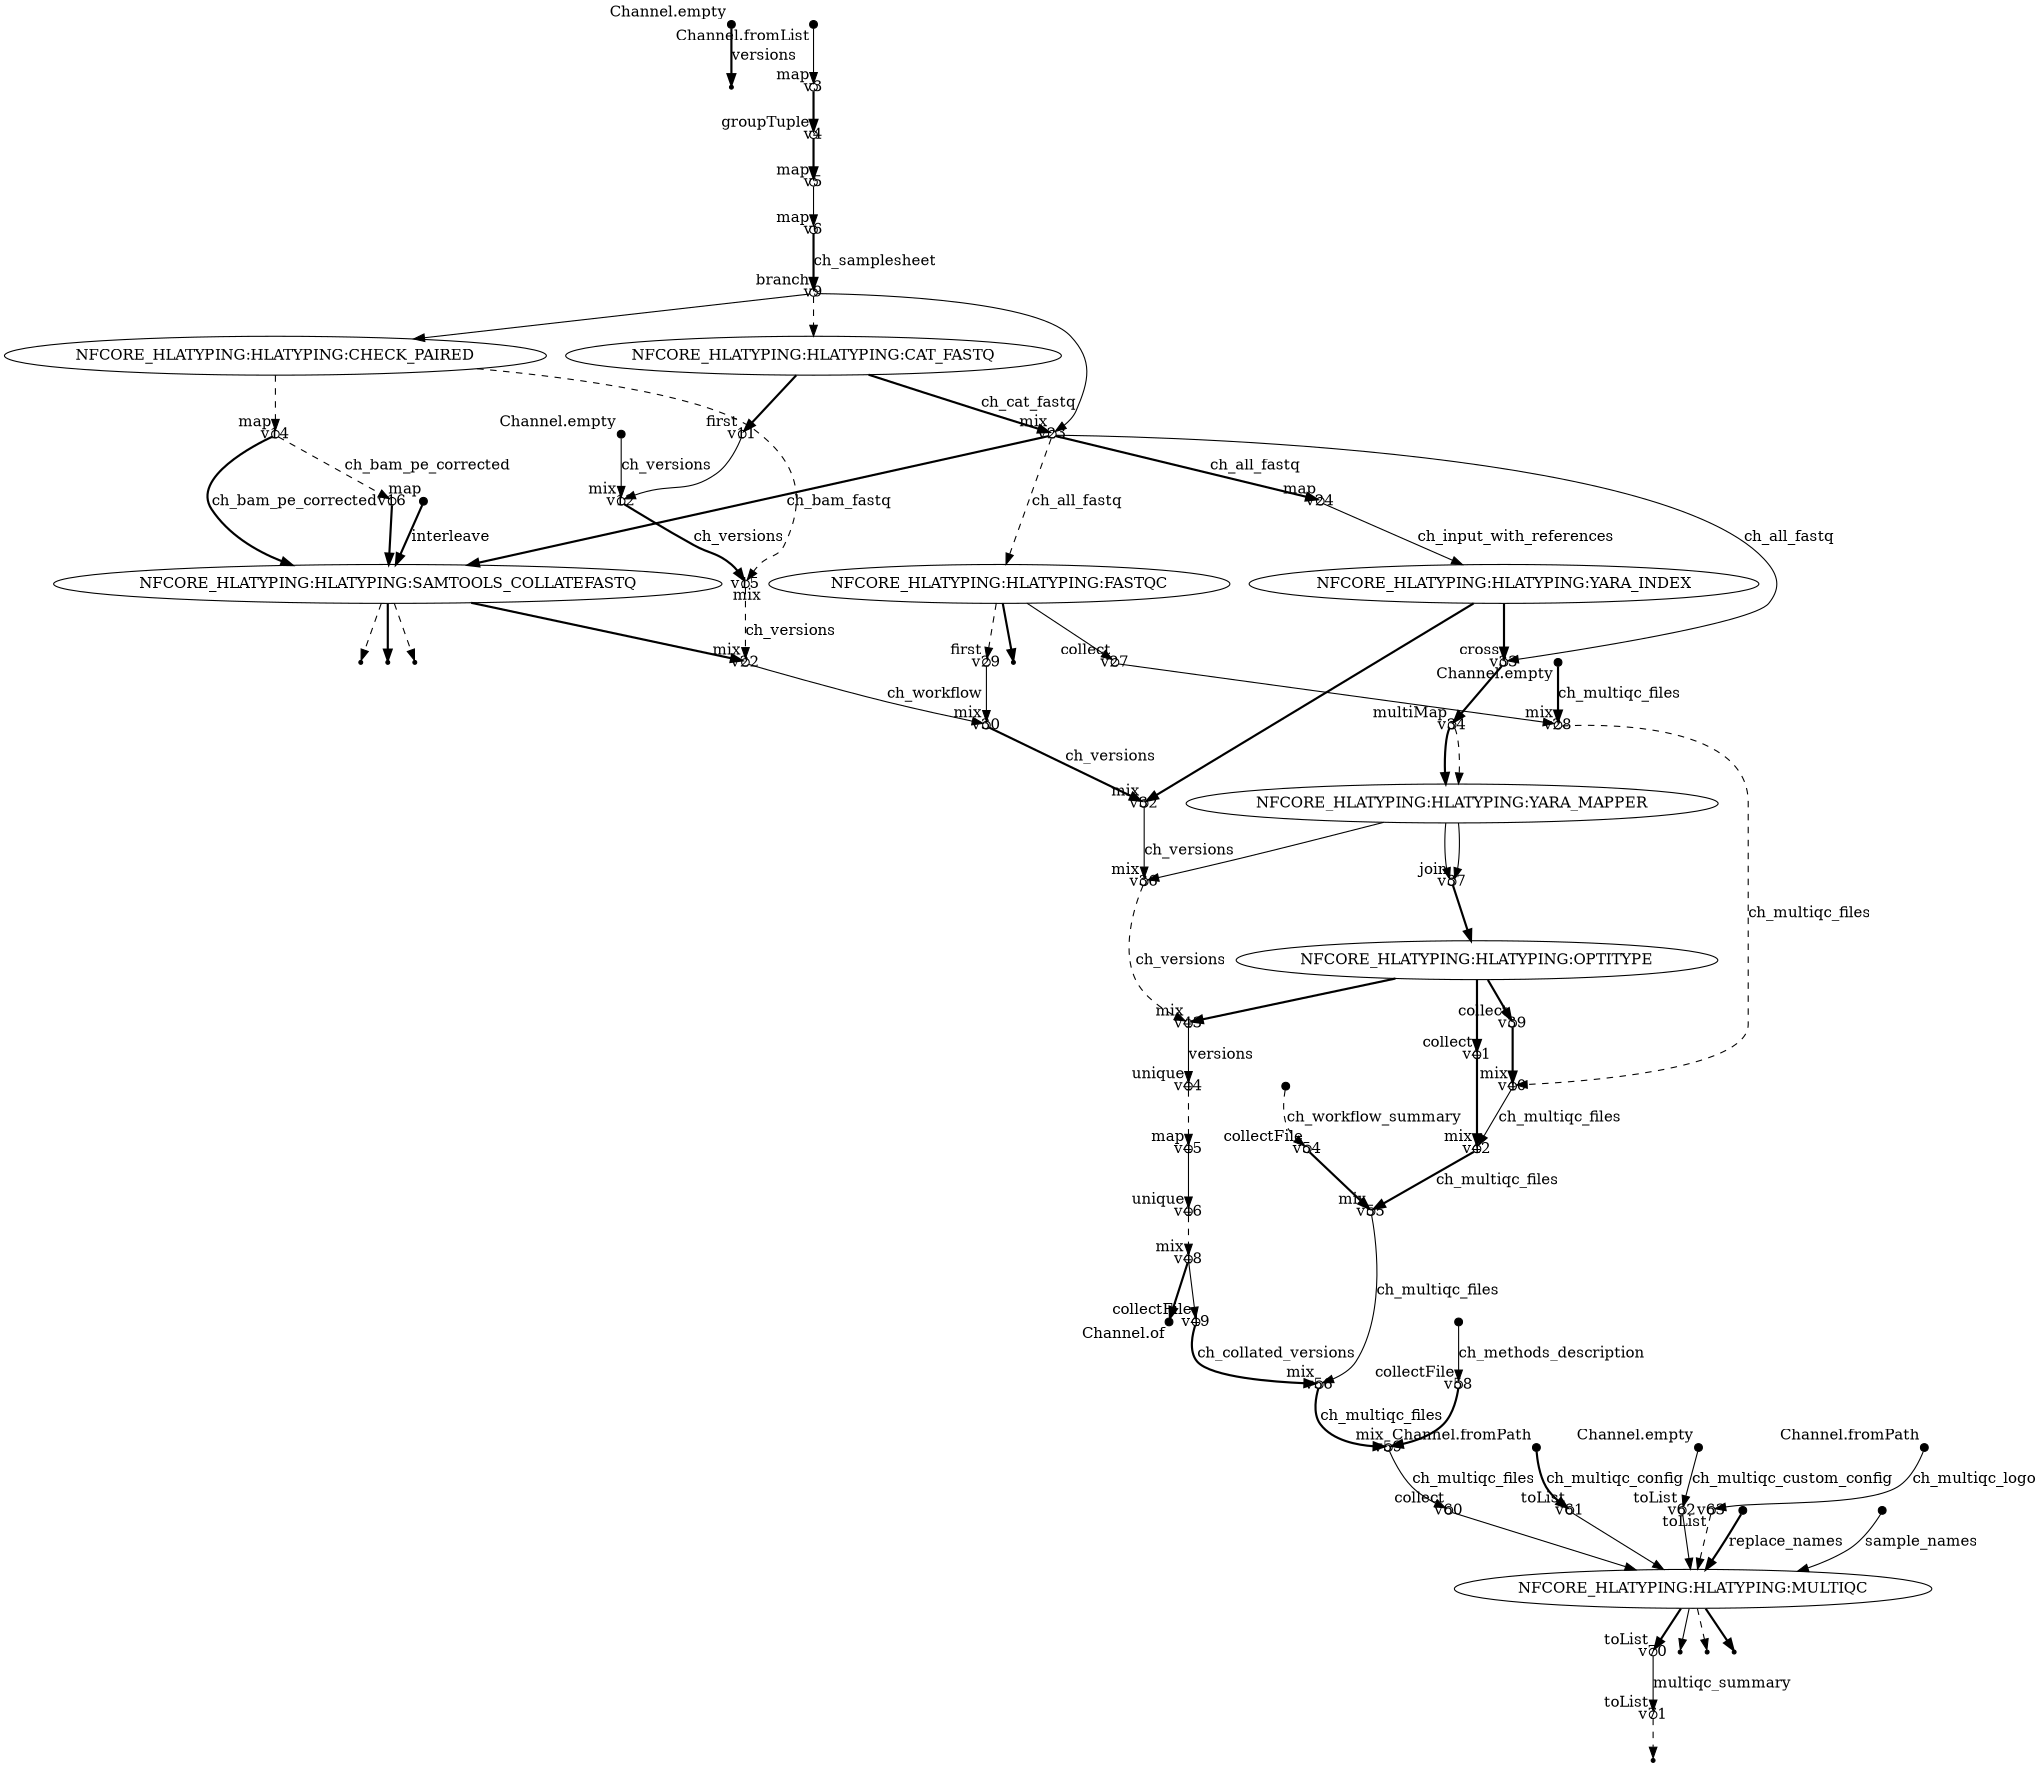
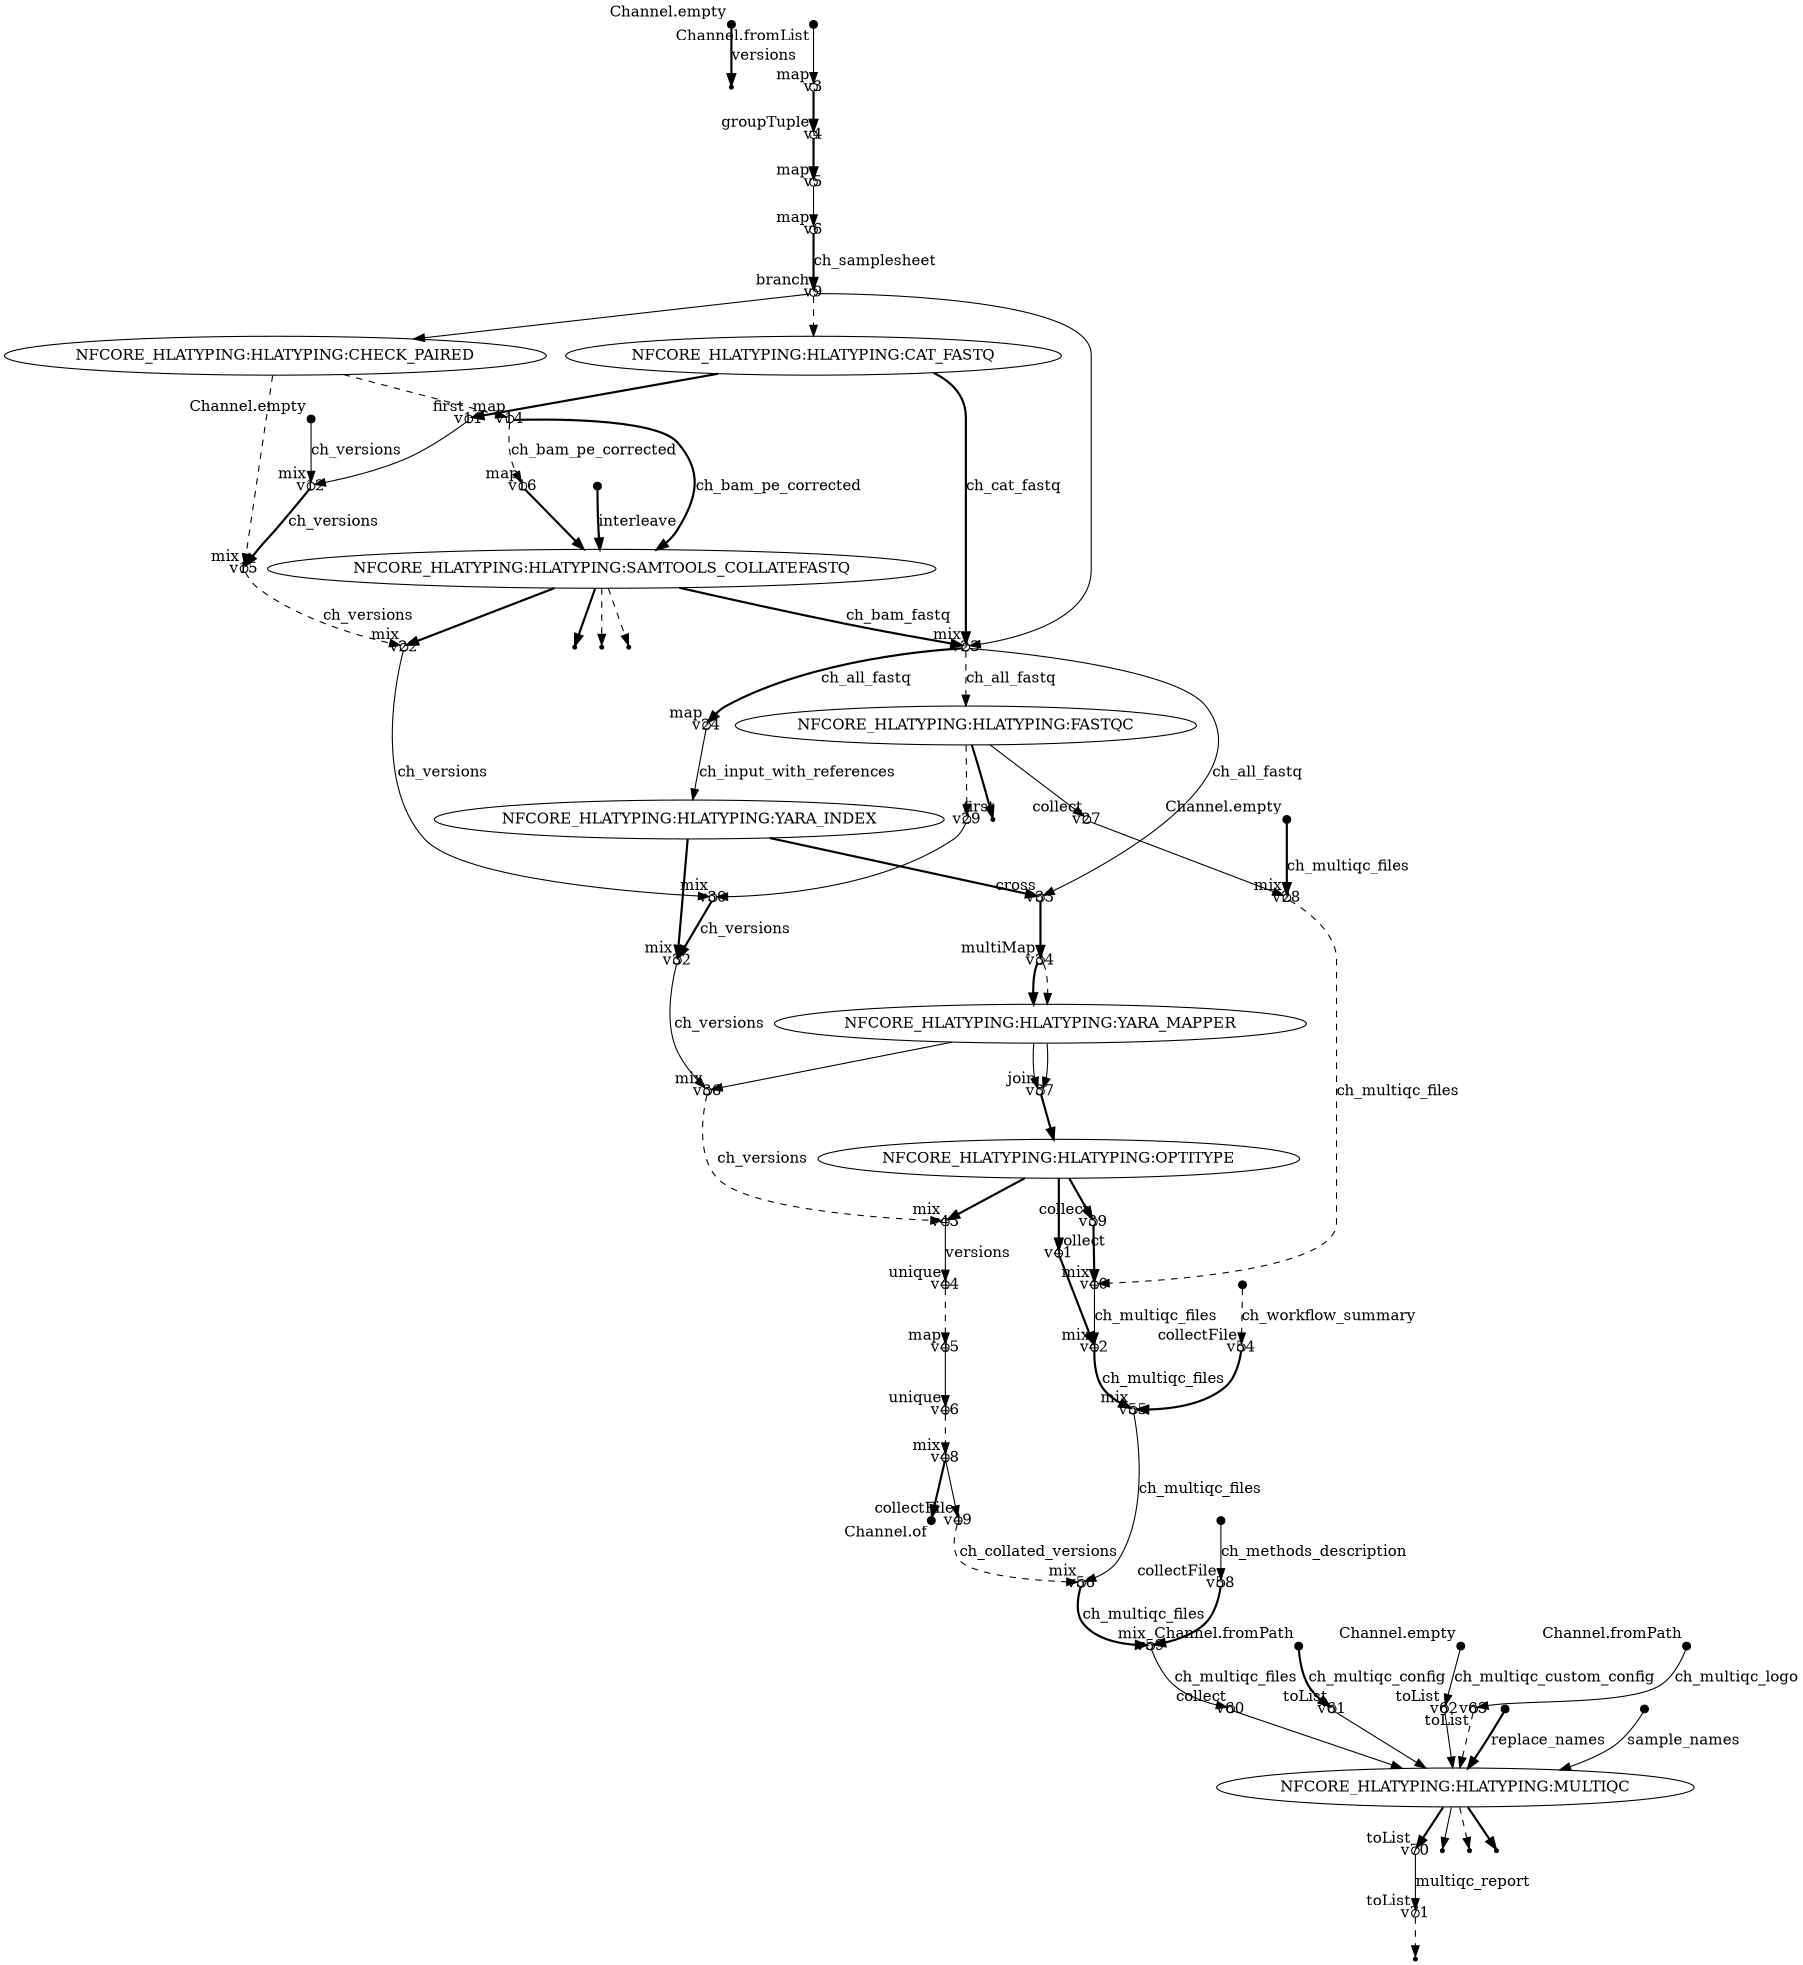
edge "v23 mix" -> "NFCORE_HLATYPING:HLATYPING:SAMTOOLS_COLLATEFASTQ": reversed
edge "v22 mix" -> "v30 mix": label "ch_workflow" -> "ch_versions"
edge "v49 collectFile" -> "v56 mix": style bold -> dashed
edge "v70 toList" -> "v71 toList": label "multiqc_summary" -> "multiqc_report"
